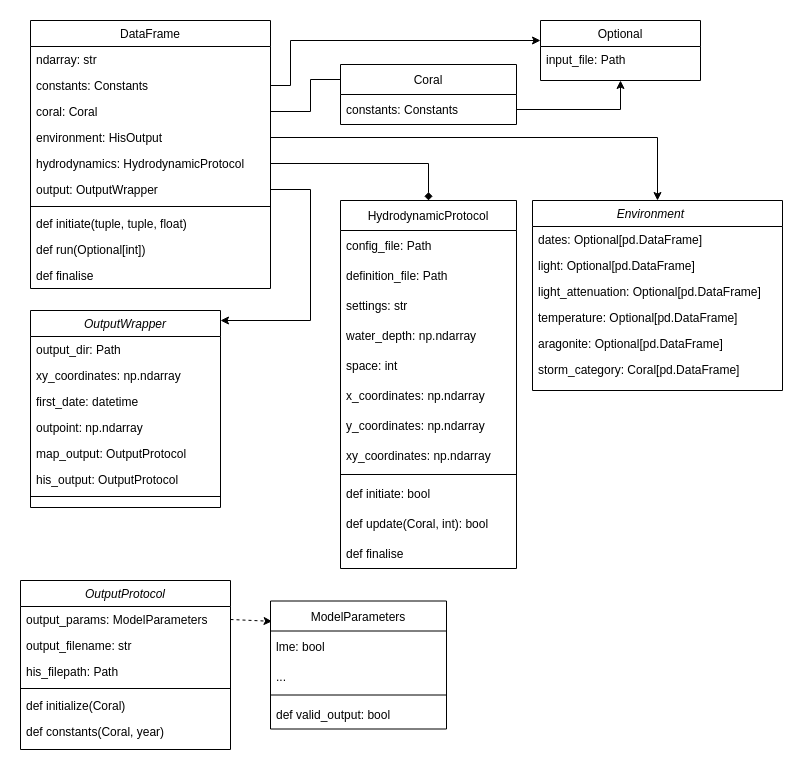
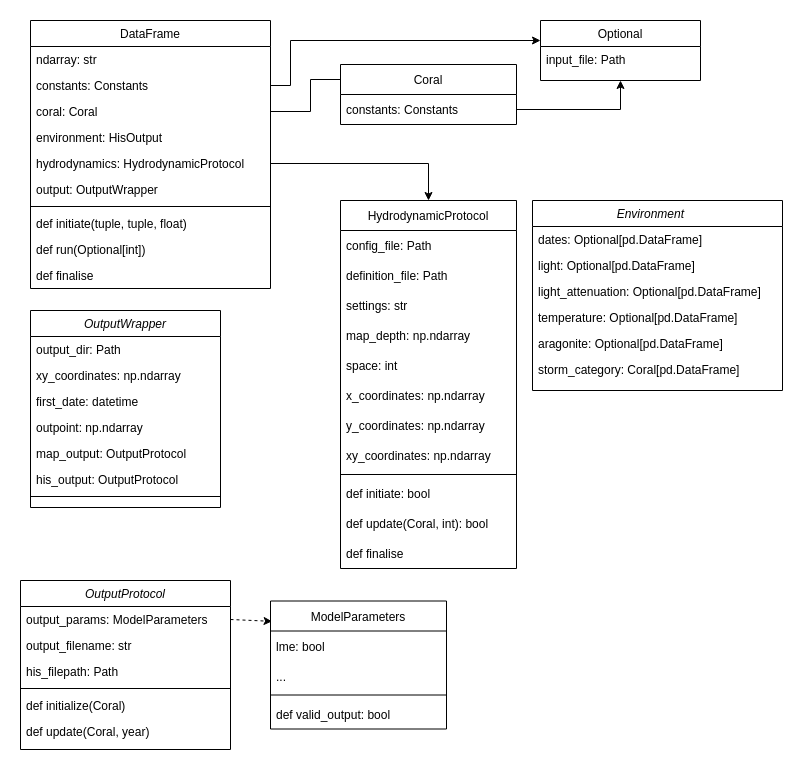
edge "environment: HisOutput" -> "Environment": removed
edge "hydrodynamics: HydrodynamicProtocol" -> "HydrodynamicProtocol": arrowhead diamond -> classic
edge "output: OutputWrapper" -> "OutputWrapper": removed
node "water_depth: np.ndarray": label "water_depth: np.ndarray" -> "map_depth: np.ndarray"
node "def constants(Coral, year)": label "def constants(Coral, year)" -> "def update(Coral, year)"
